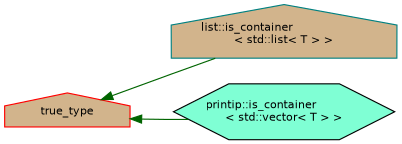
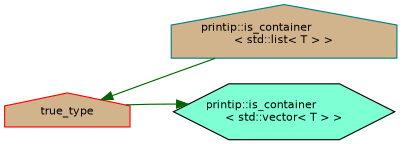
node "list::is_container < std::list< T > >": label "list::is_container < std::list< T > >" -> "printip::is_container < std::list< T > >"
edge "printip::is_container < std::vector< T > >" -> "true_type": reversed
